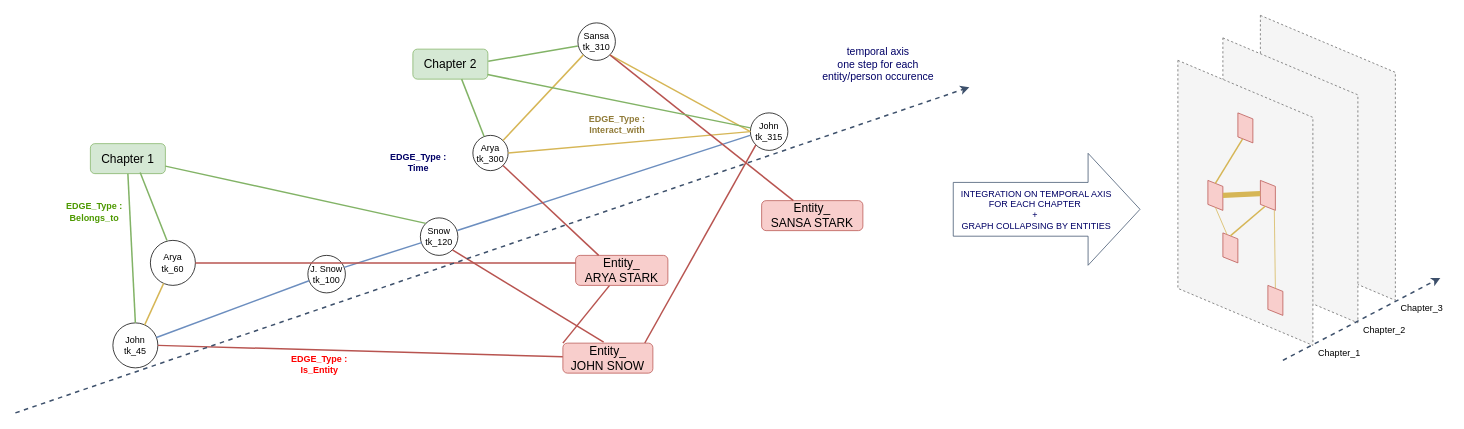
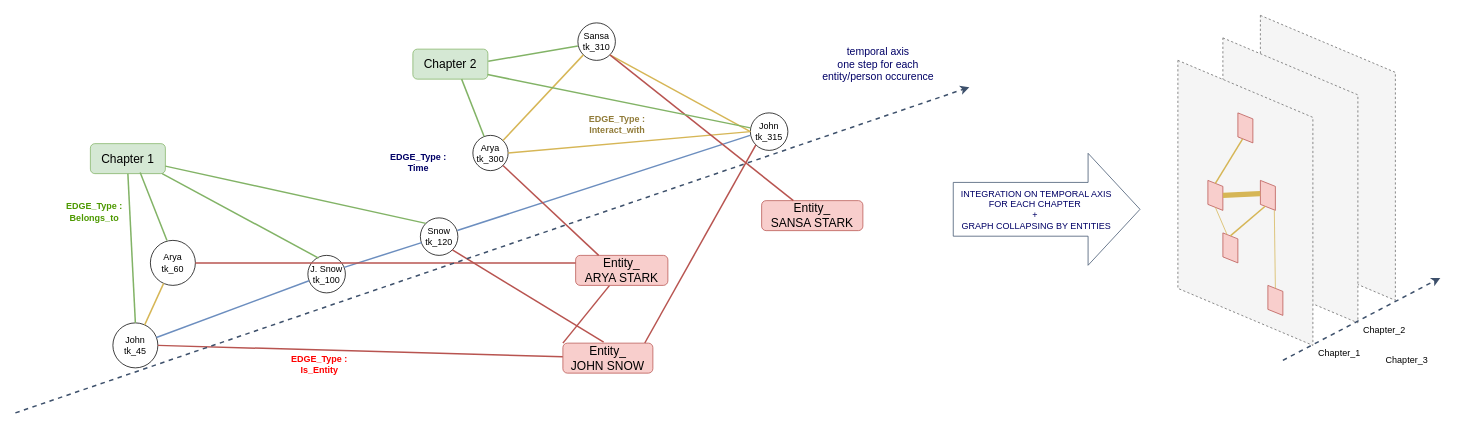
edge "Chapter 1" -- "J. Snow tk_100": added
node "Chapter_3": moved (1422, 308) -> (1407, 360)
